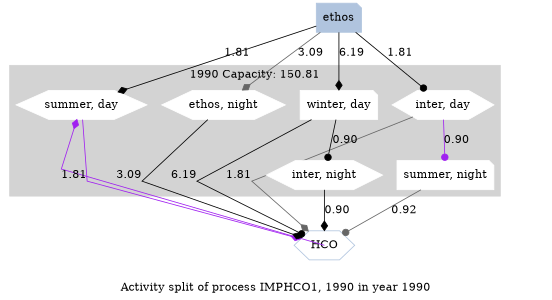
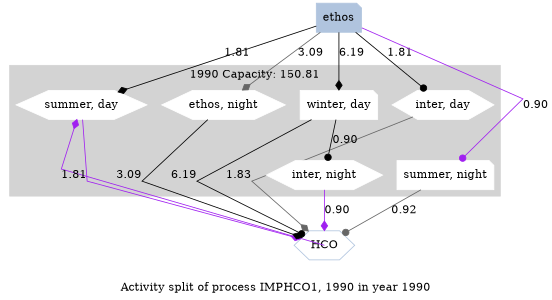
edge "inter, day" -> "summer, night": now "ethos" -> "summer, night"
edge "inter, day" -> "HCO": label "1.81" -> "1.83"
edge "inter, night" -> "HCO": color black -> purple
